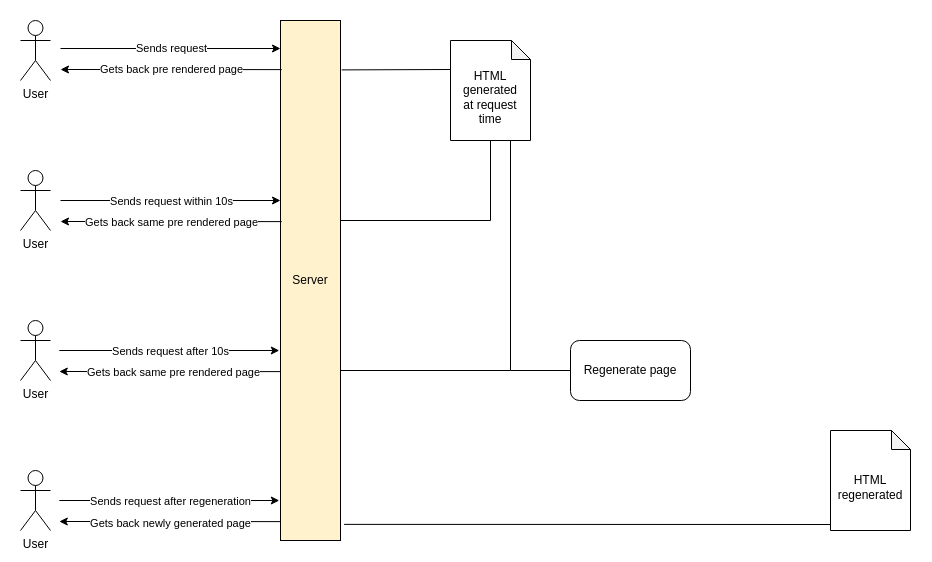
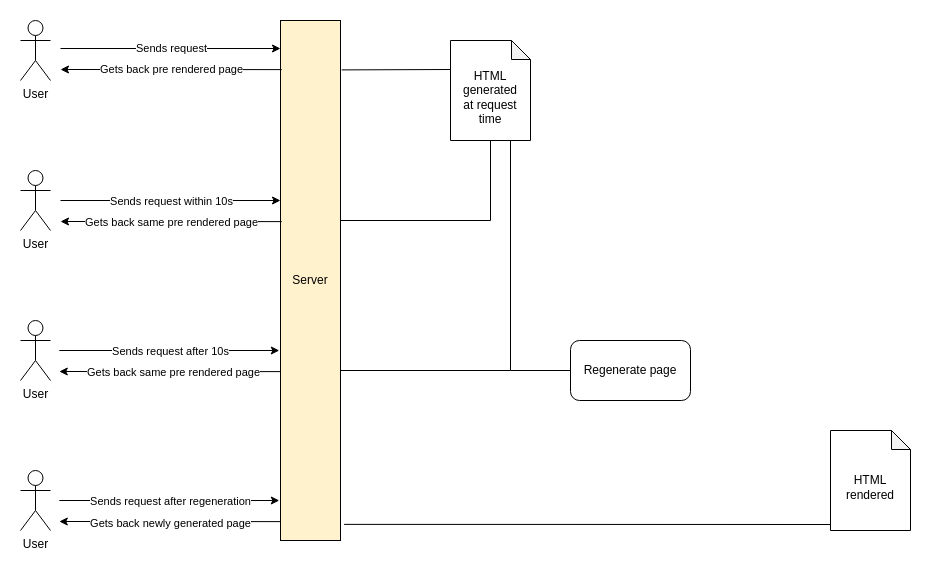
node "HTML regenerated": label "HTML regenerated" -> "HTML rendered"
